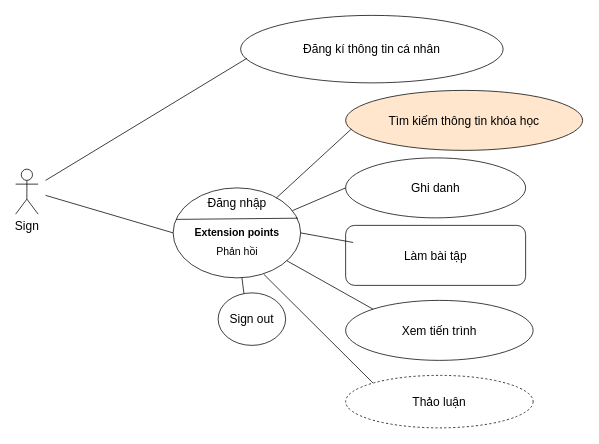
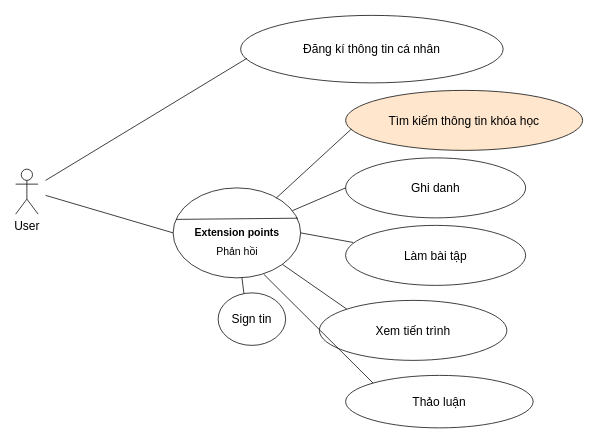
node "Đăng nhập": removed
node "Sign": label "Sign" -> "User"
node "Làm bài tập": shape rounded rectangle -> ellipse
node "Sign out": label "Sign out" -> "Sign tin"
node "Xem tiến trình": moved (439, 330) -> (413, 330)
node "Thảo luận": style dashed -> solid
